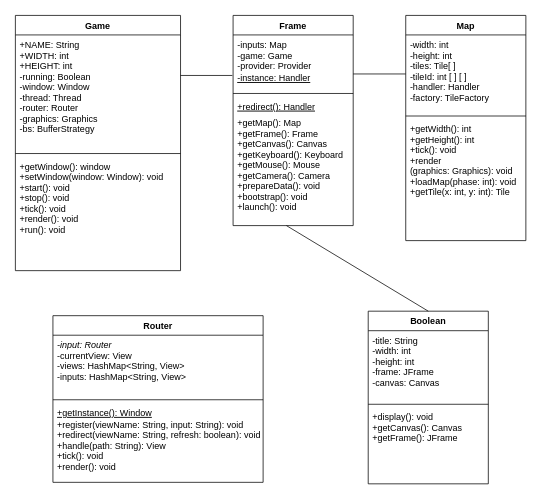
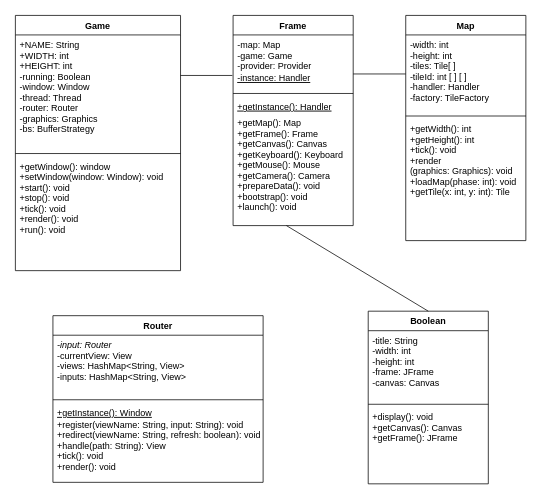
node "-inputs: Map -game: Game -provider: Provider": label "-inputs: Map -game: Game -provider: Provider" -> "-map: Map -game: Game -provider: Provider"
node "+redirect(): Handler": label "+redirect(): Handler" -> "+getInstance(): Handler"
